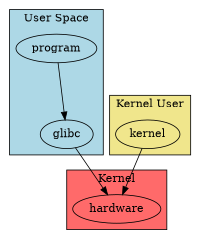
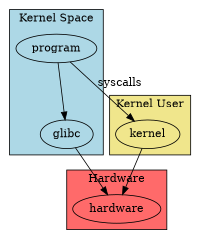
cluster "User Space": label "User Space" -> "Kernel Space"
edge "program" -> "kernel": added, label "syscalls"
cluster "Kernel": label "Kernel" -> "Hardware"
